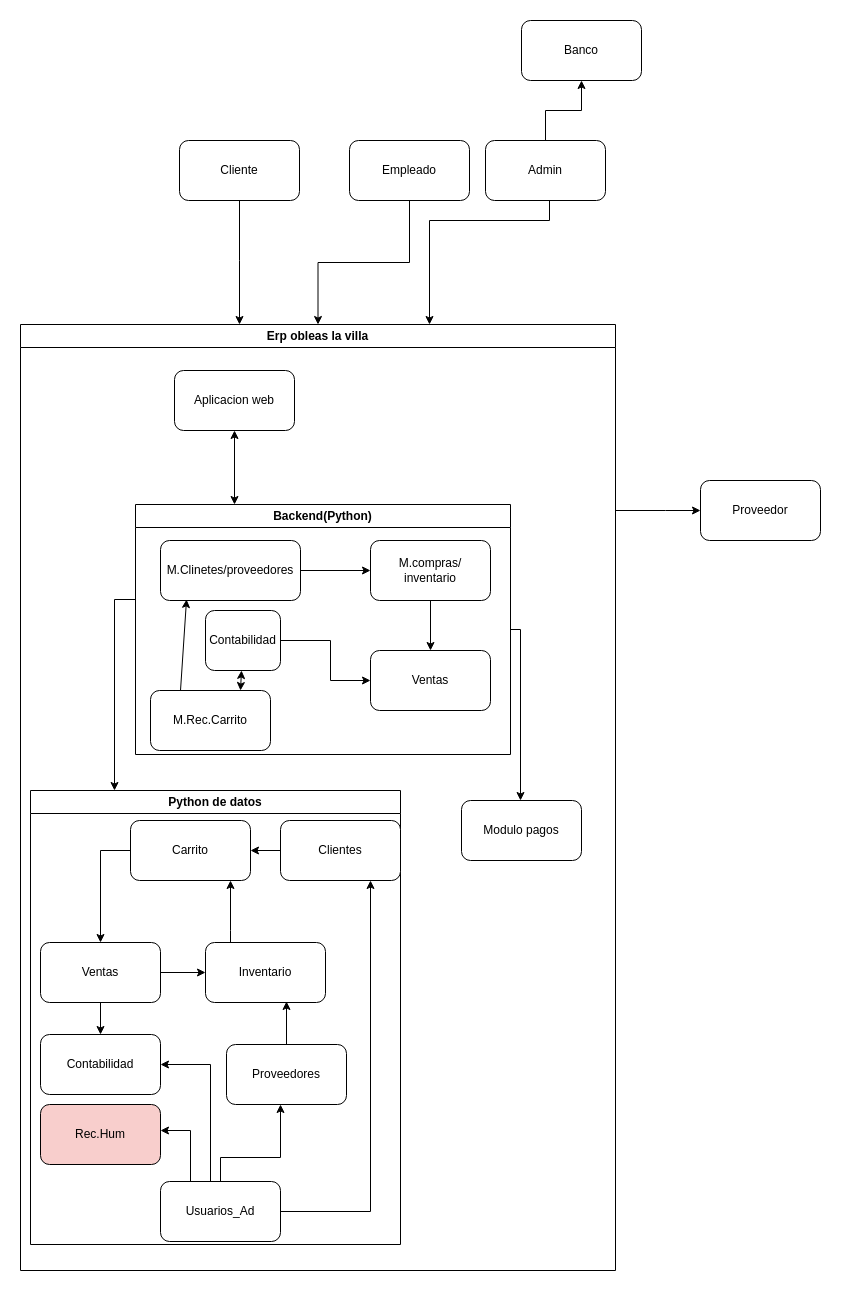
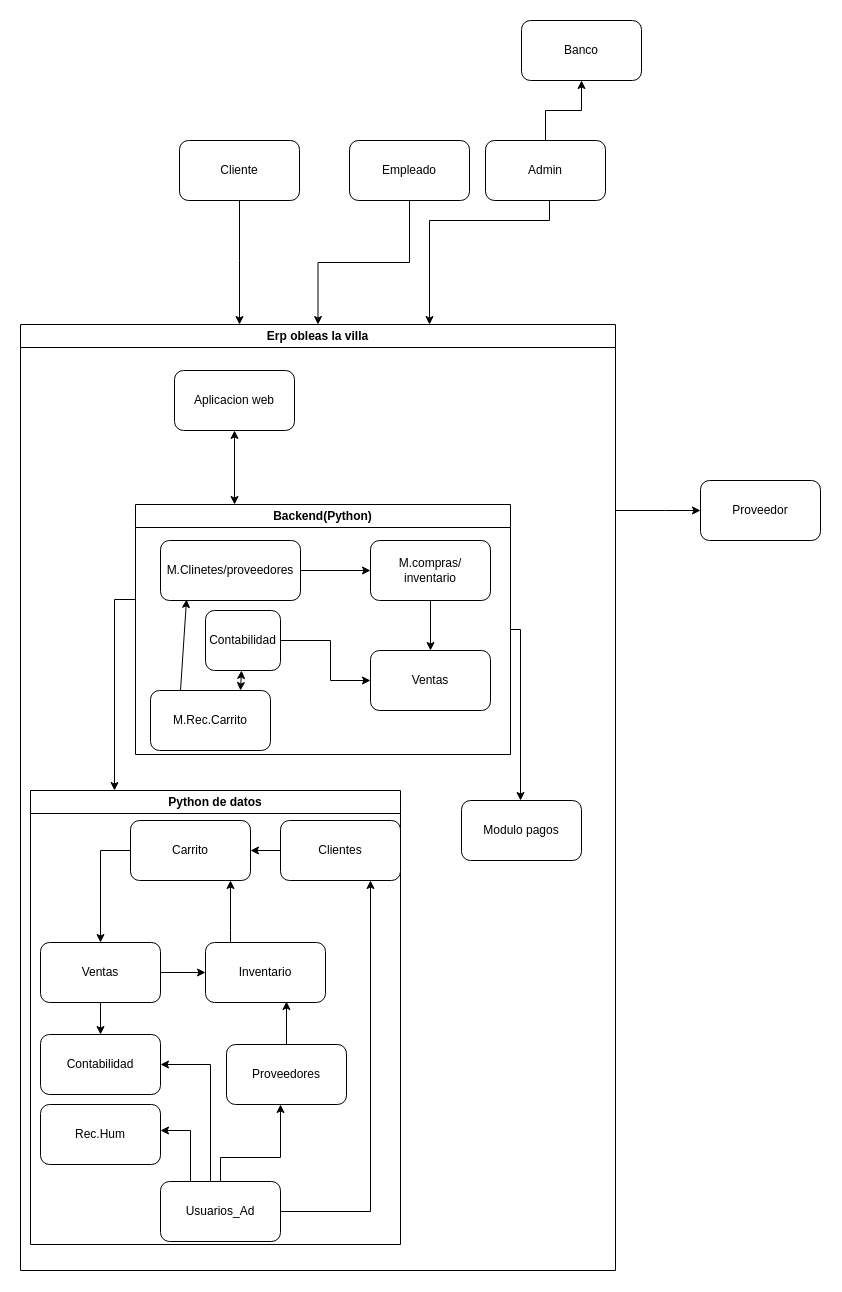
node "Rec.Hum": fillcolor #f8cecc -> #ffffff
